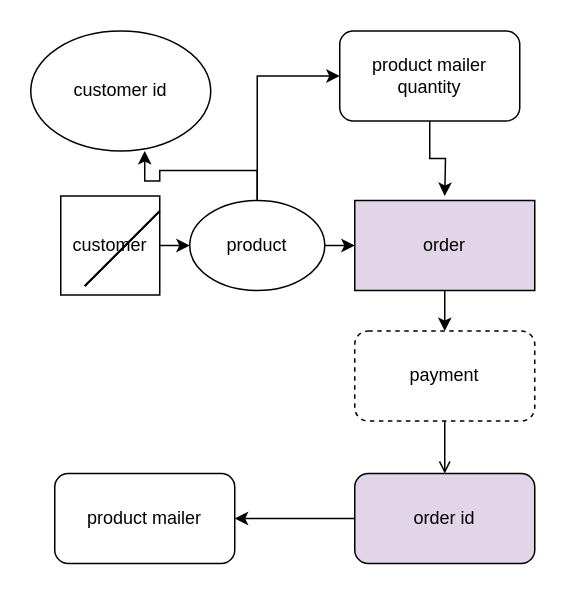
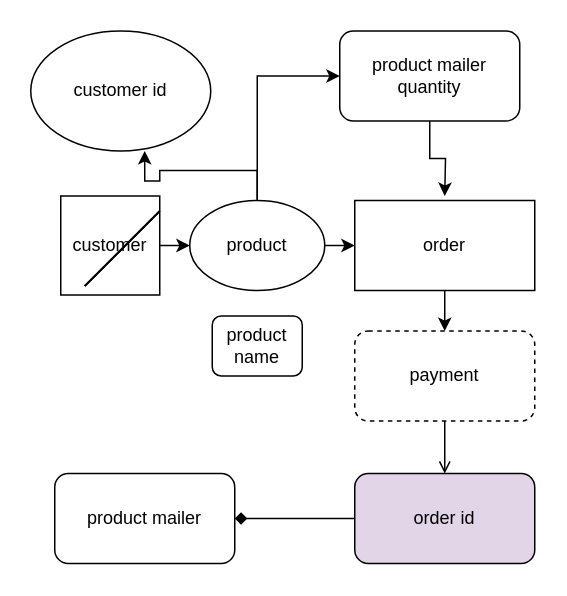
node "order": fillcolor #e1d5e7 -> #ffffff
node "product name": added
edge "order id" -> "product mailer": arrowhead classic -> diamond
